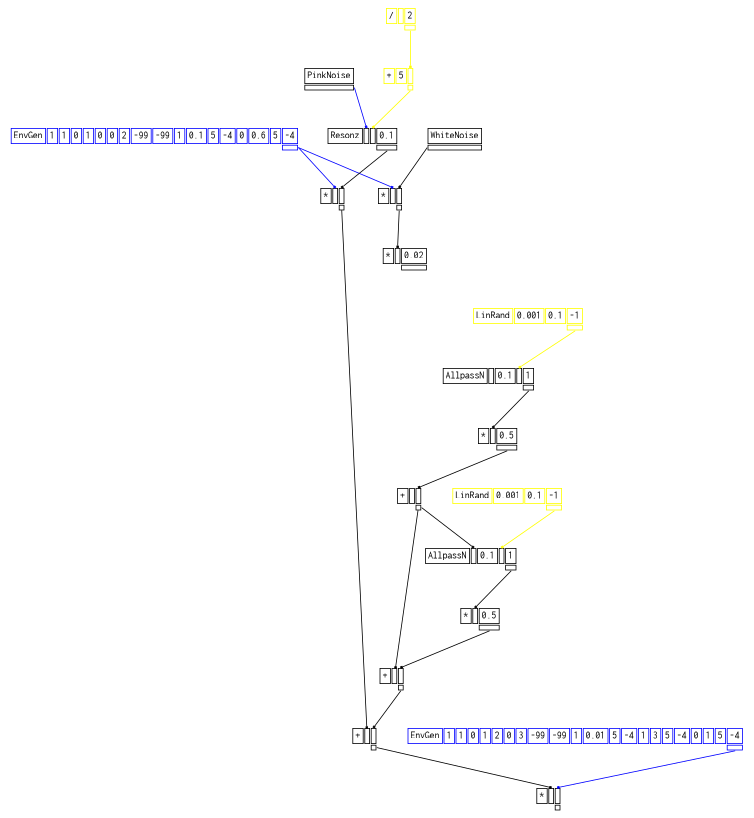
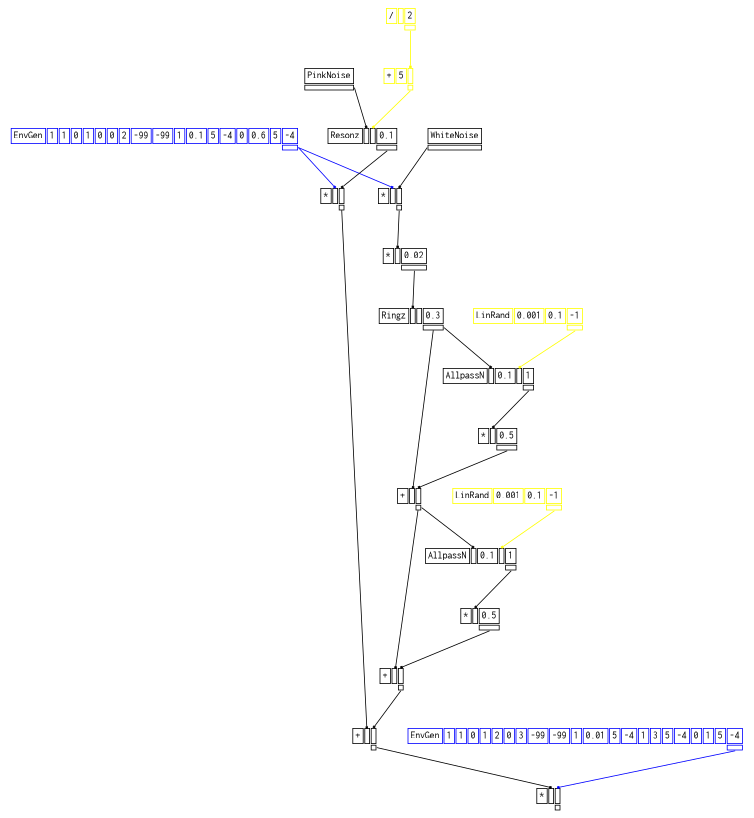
edge "PinkNoise" -> "Resonz": color blue -> black
node "Ringz": added
